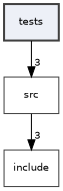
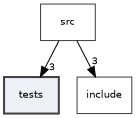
edge "tests" -> "src": reversed
